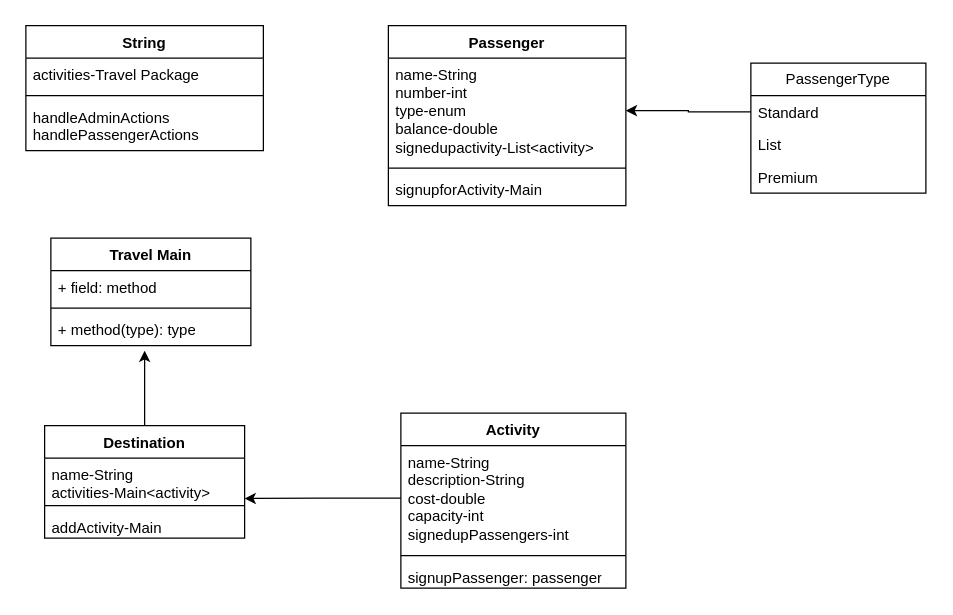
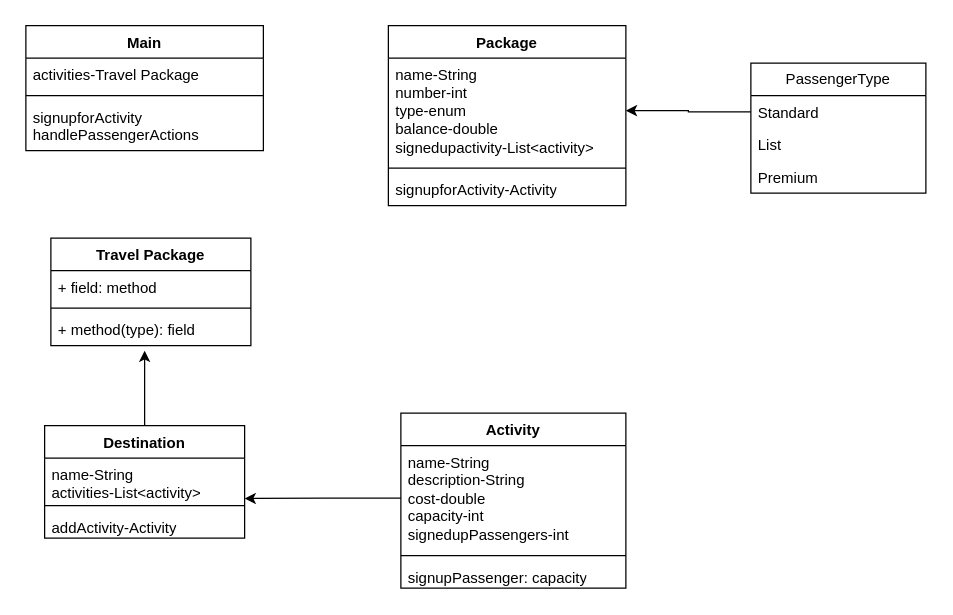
node "String": label "String" -> "Main"
node "Passenger": label "Passenger" -> "Package"
node "handleAdminActions handlePassengerActions": label "handleAdminActions handlePassengerActions" -> "signupforActivity handlePassengerActions"
node "signupforActivity-Main": label "signupforActivity-Main" -> "signupforActivity-Activity"
node "Travel Main": label "Travel Main" -> "Travel Package"
node "+ method(type): type": label "+ method(type): type" -> "+ method(type): field"
node "name-String activities-Main<activity>": label "name-String activities-Main<activity>" -> "name-String activities-List<activity>"
node "addActivity-Main": label "addActivity-Main" -> "addActivity-Activity"
node "signupPassenger: passenger": label "signupPassenger: passenger" -> "signupPassenger: capacity"
